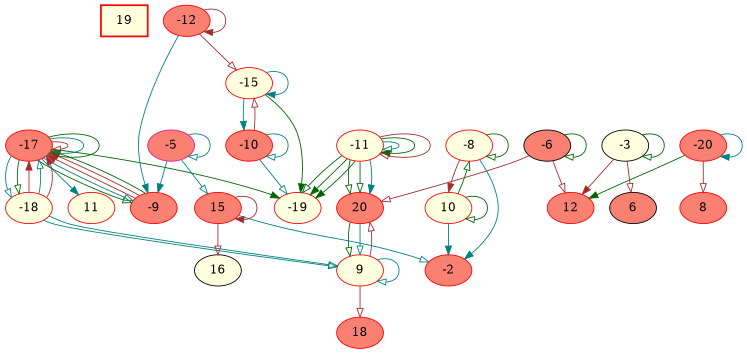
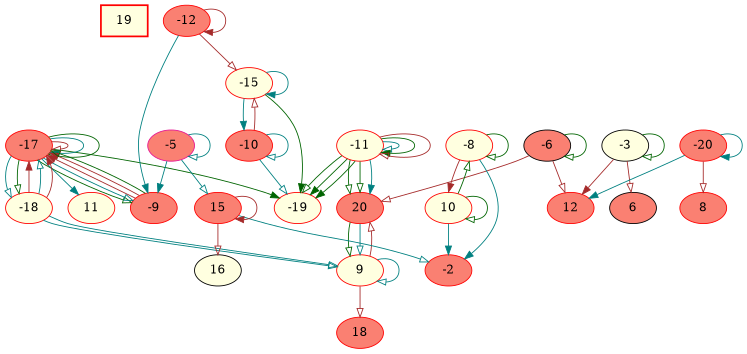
edge "-20" -> "12": color darkgreen -> teal
